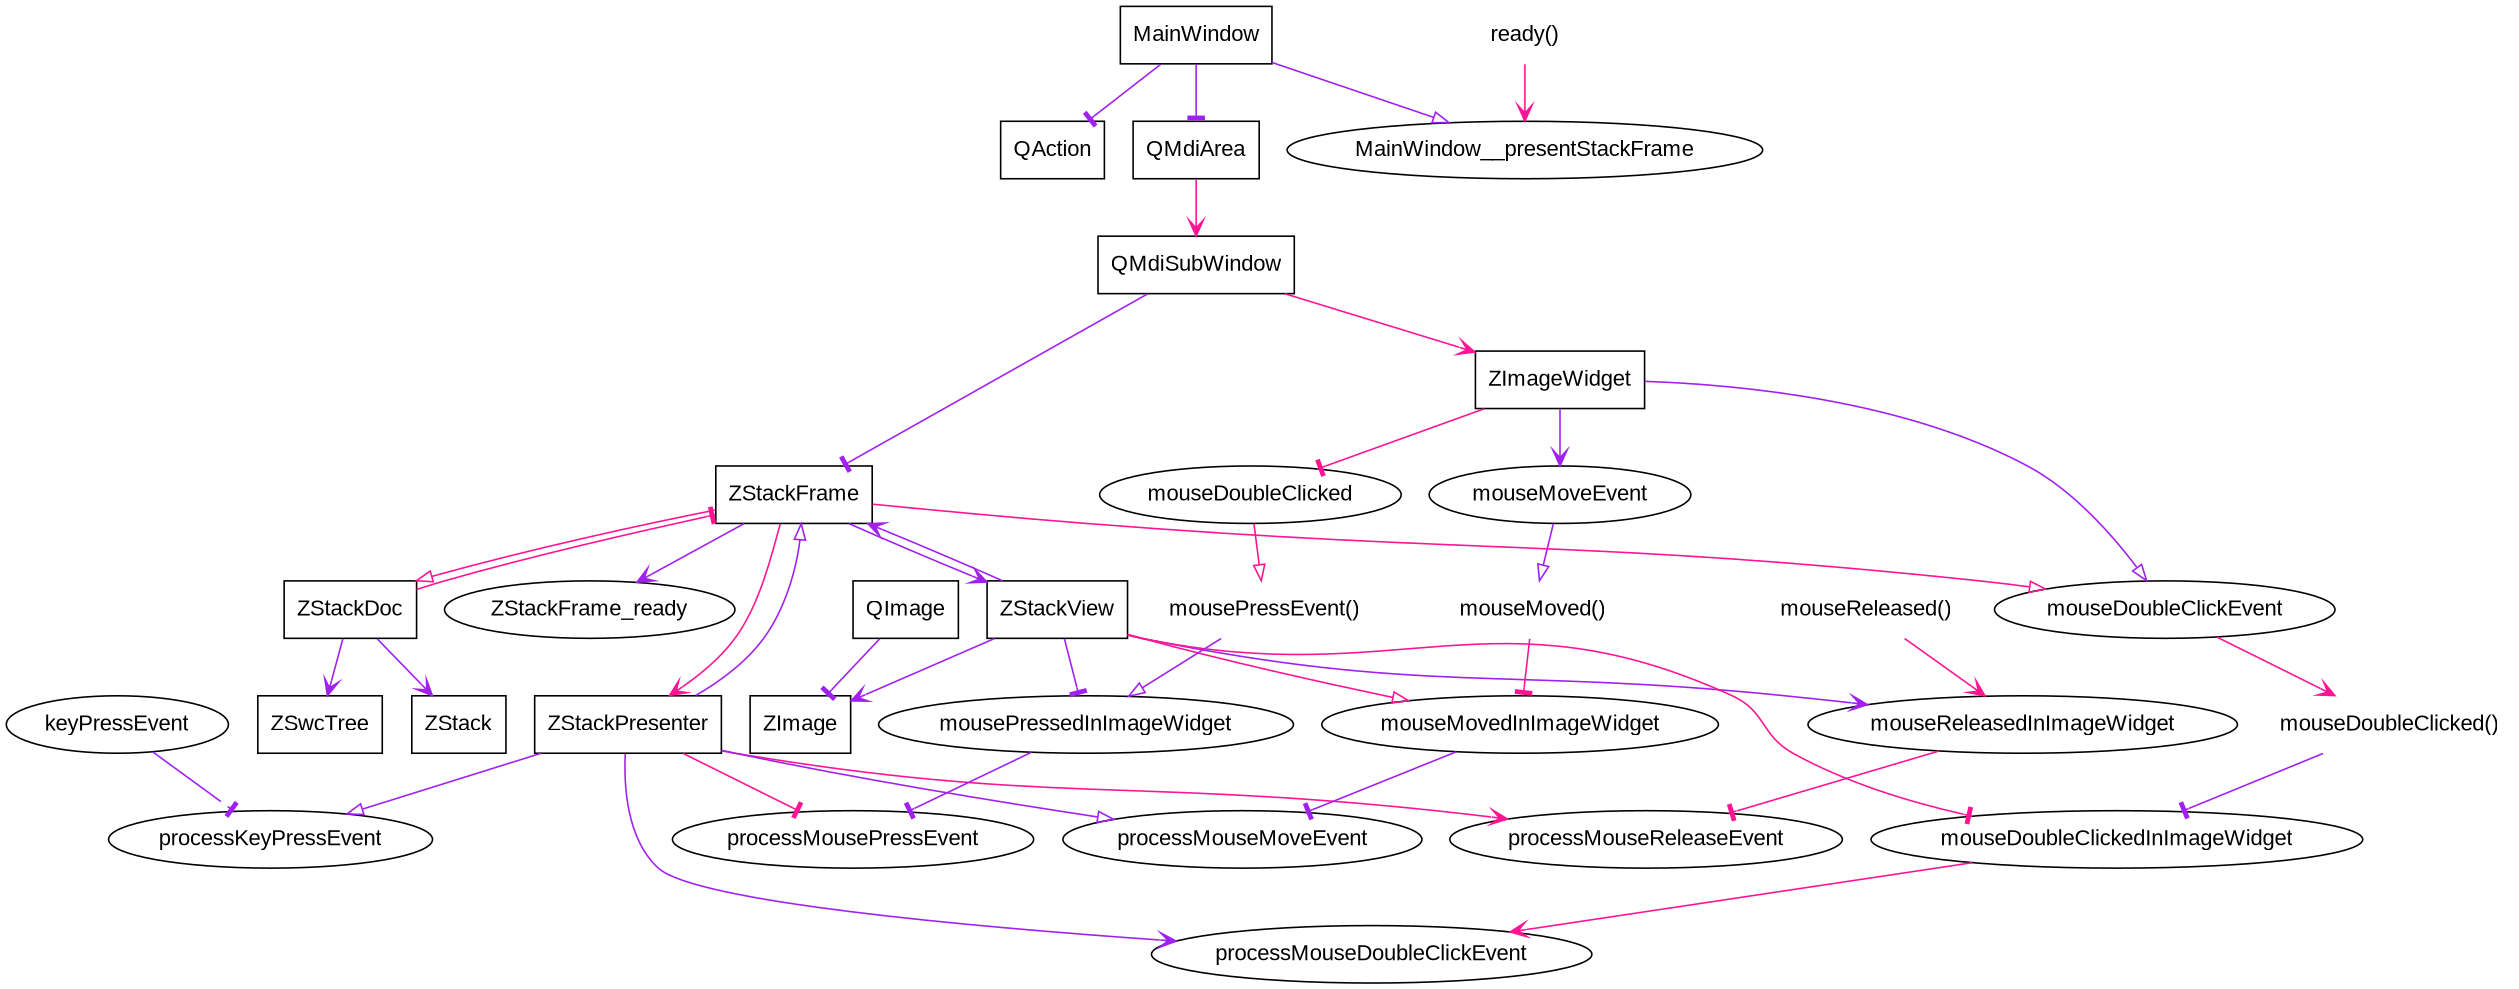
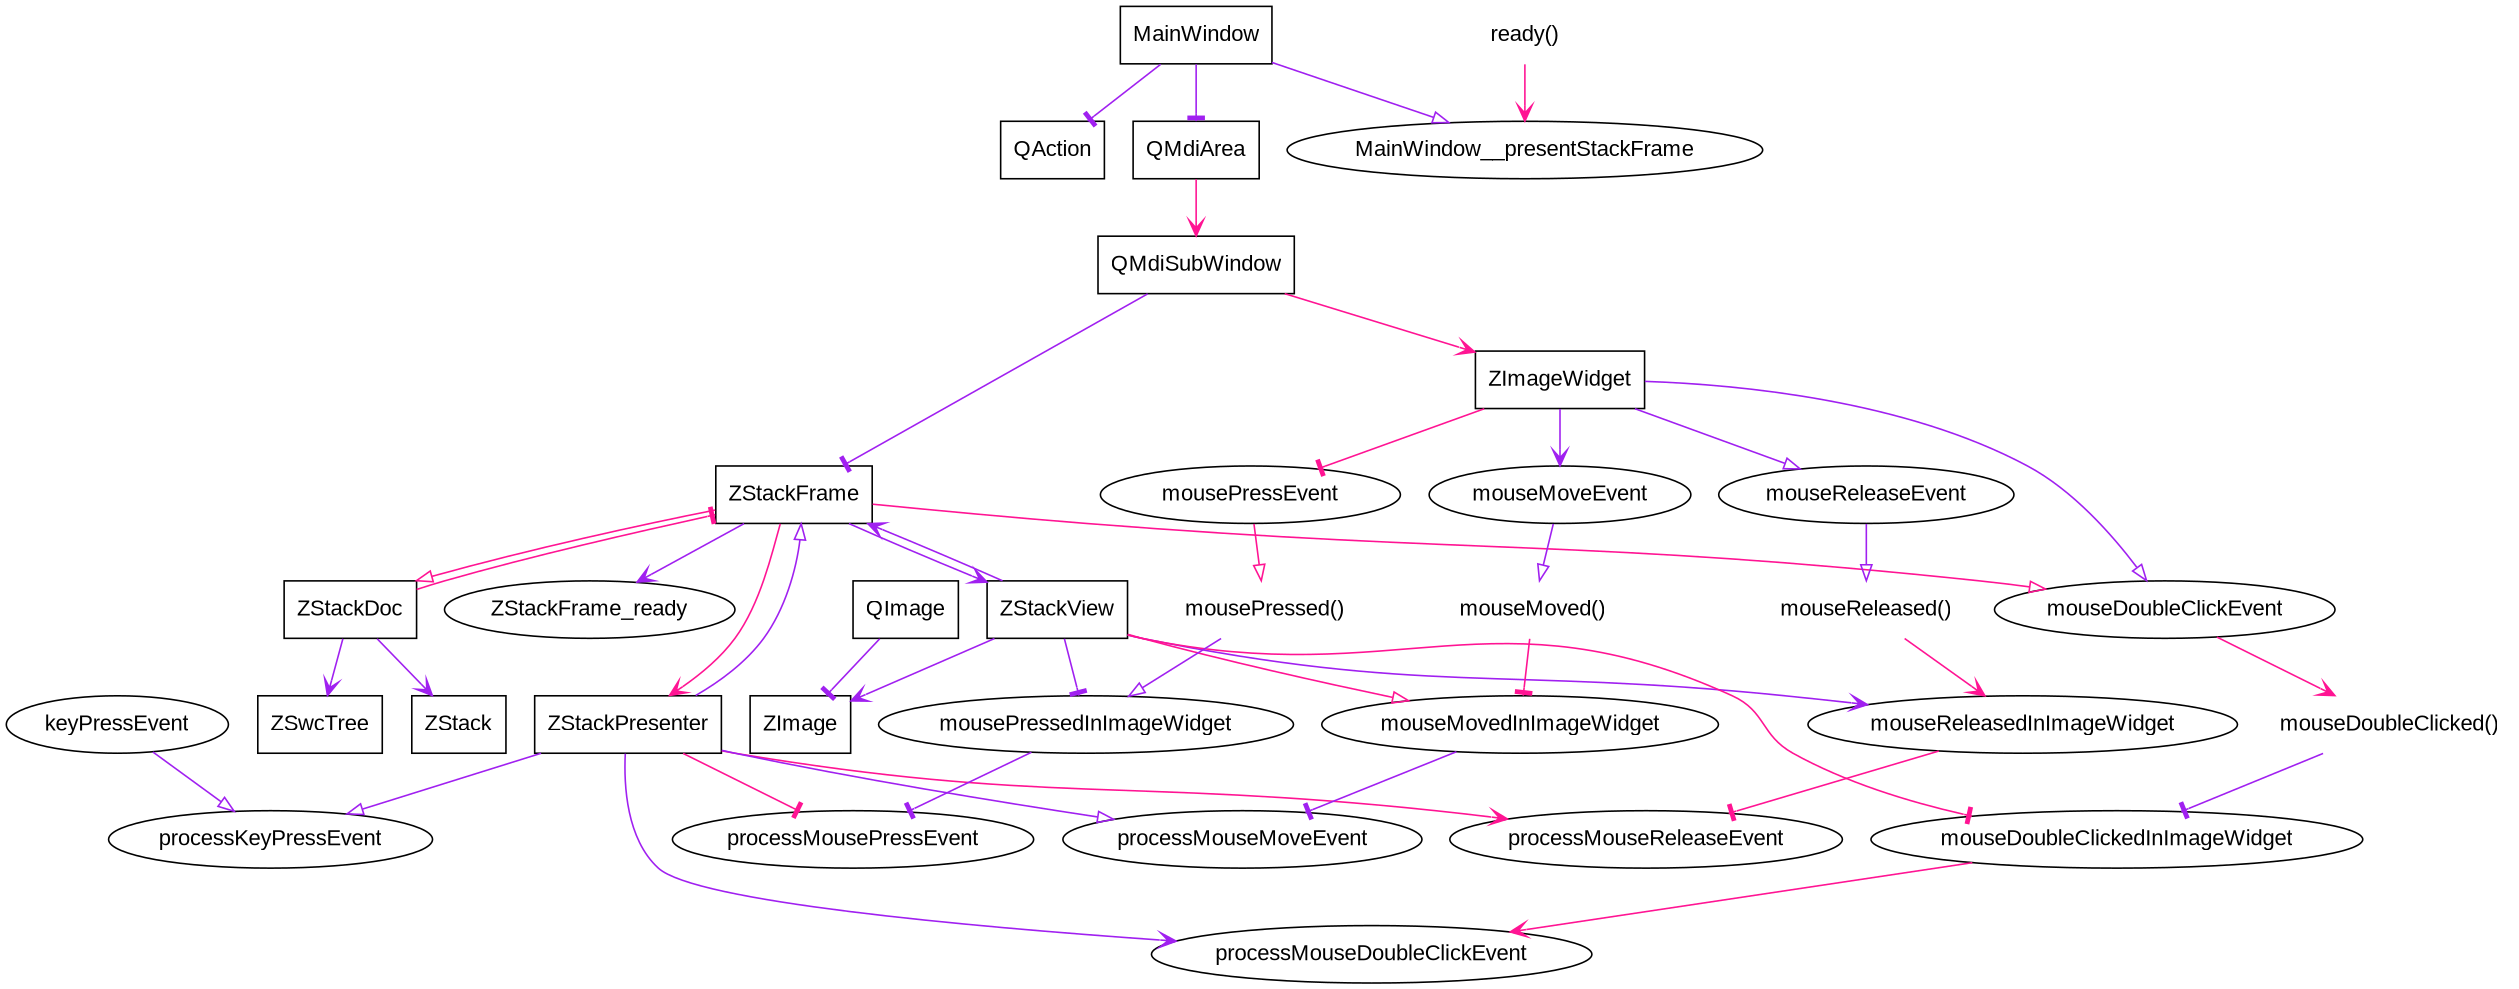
node "mouseDoubleClicked": label "mouseDoubleClicked" -> "mousePressEvent"
node "mouseReleaseEvent": added
node "mousePressEvent()": label "mousePressEvent()" -> "mousePressed()"
edge "keyPressEvent" -> "processKeyPressEvent": arrowhead tee -> onormal
